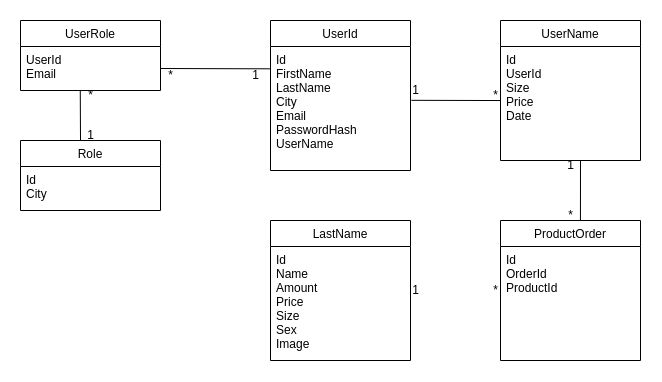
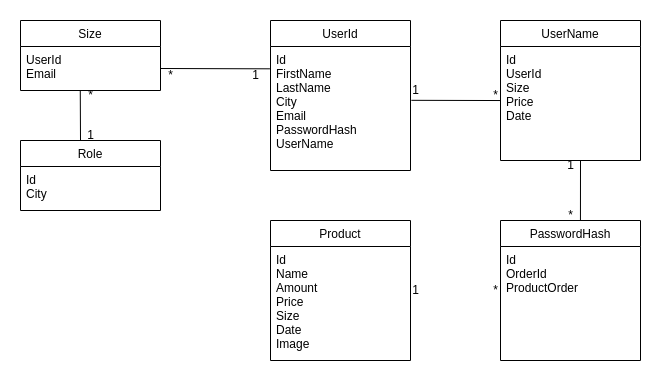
node "UserRole": label "UserRole" -> "Size"
node "LastName": label "LastName" -> "Product"
node "ProductOrder": label "ProductOrder" -> "PasswordHash"
node "Id Name Amount Price Size Sex Image": label "Id Name Amount Price Size Sex Image" -> "Id Name Amount Price Size Date Image"
node "Id OrderId ProductId": label "Id OrderId ProductId" -> "Id OrderId ProductOrder"
